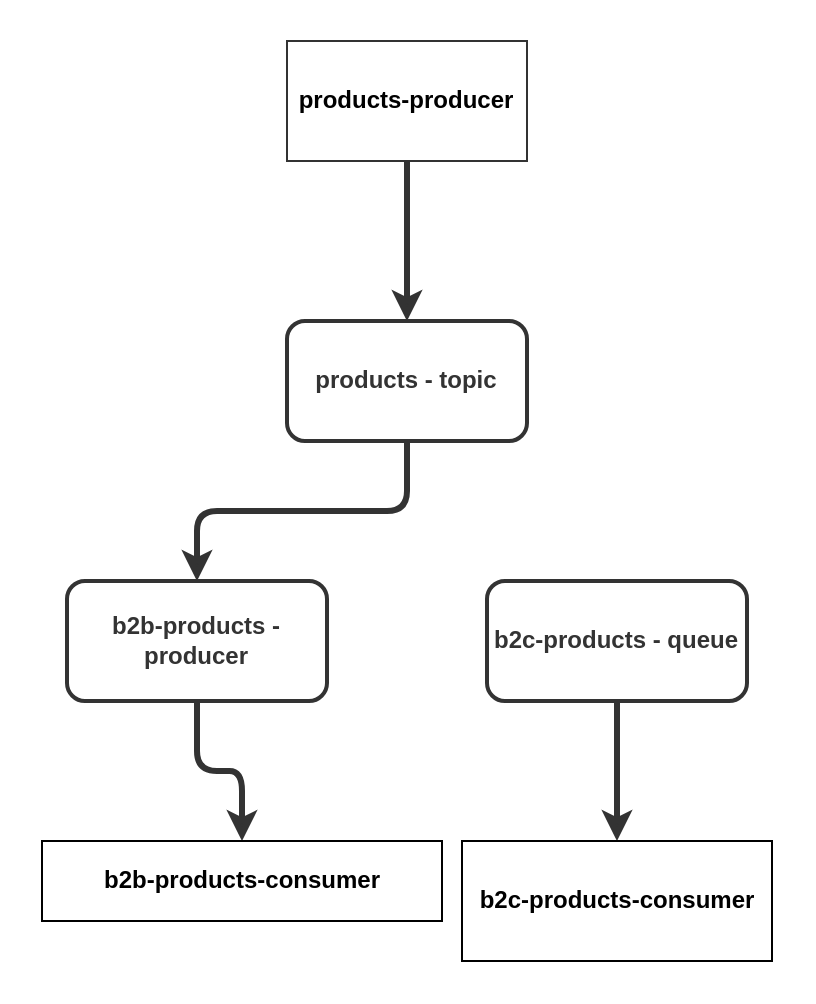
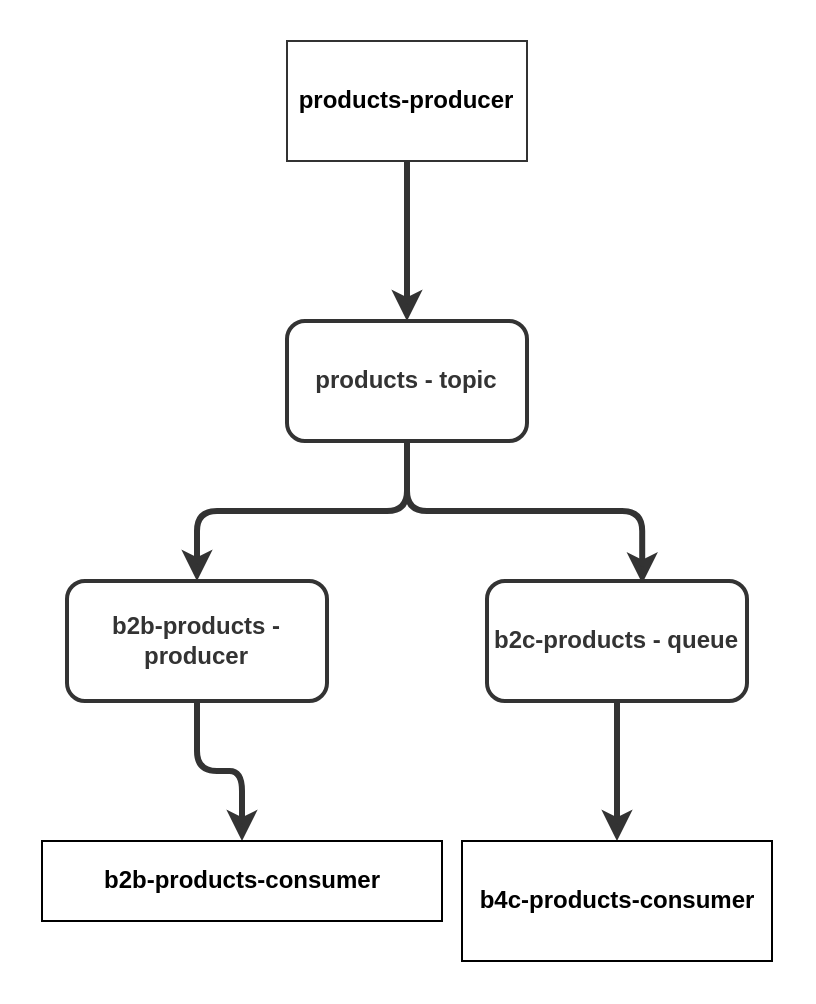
edge "products - topic" -> "b2c-products - queue": added
node "b2c-products-consumer": label "b2c-products-consumer" -> "b4c-products-consumer"
